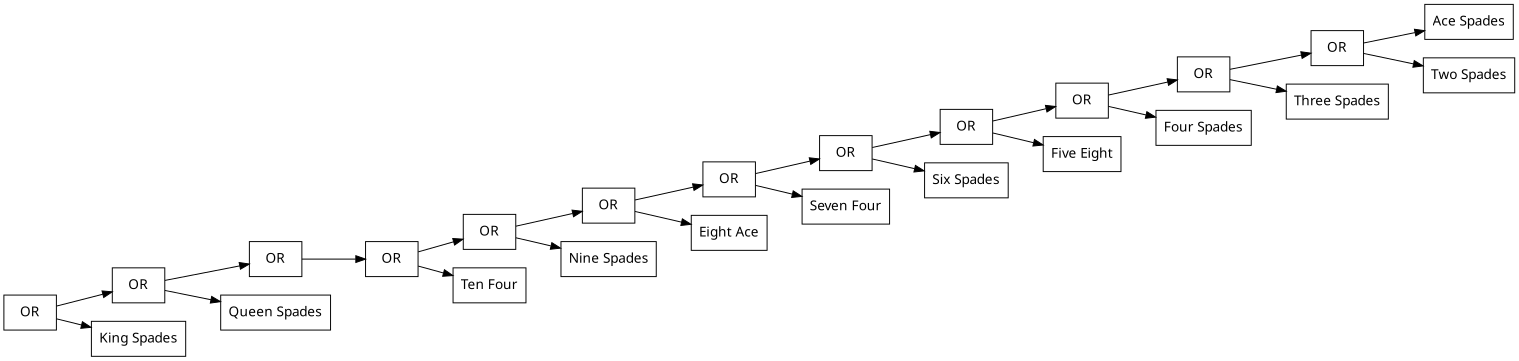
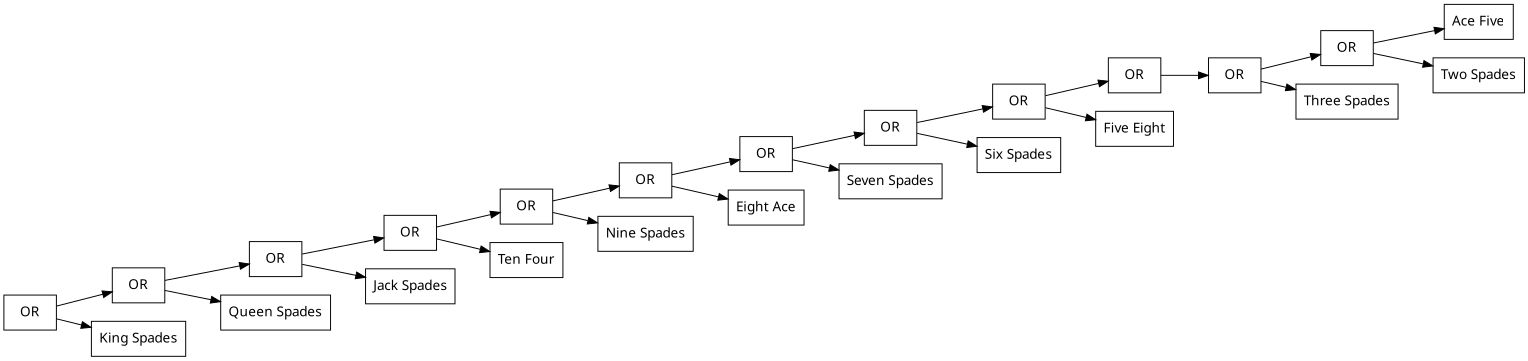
node "Ace Spades": label "Ace Spades" -> "Ace Five"
node "Four Spades": removed
node "Seven Four": label "Seven Four" -> "Seven Spades"
node "Jack Spades": added
